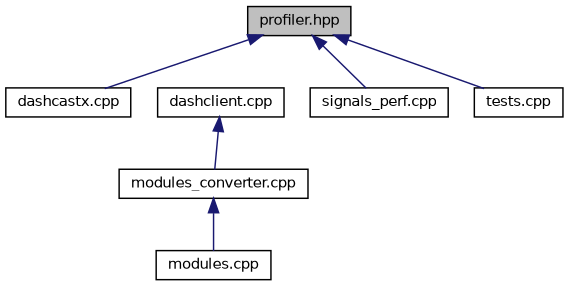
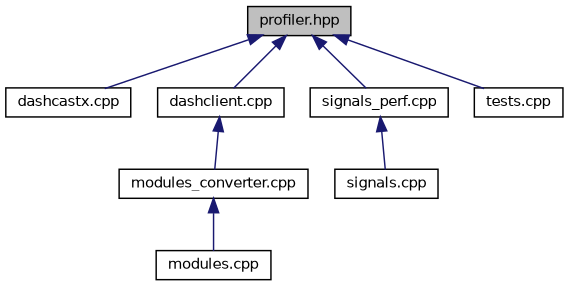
edge "dashclient.cpp" -> "profiler.hpp": added
node "signals.cpp": added
